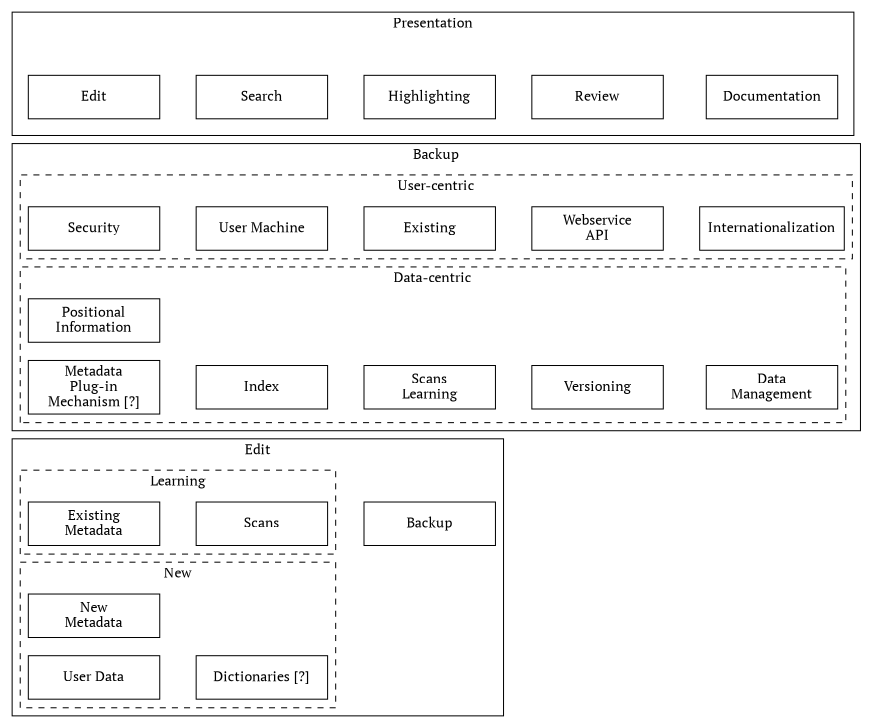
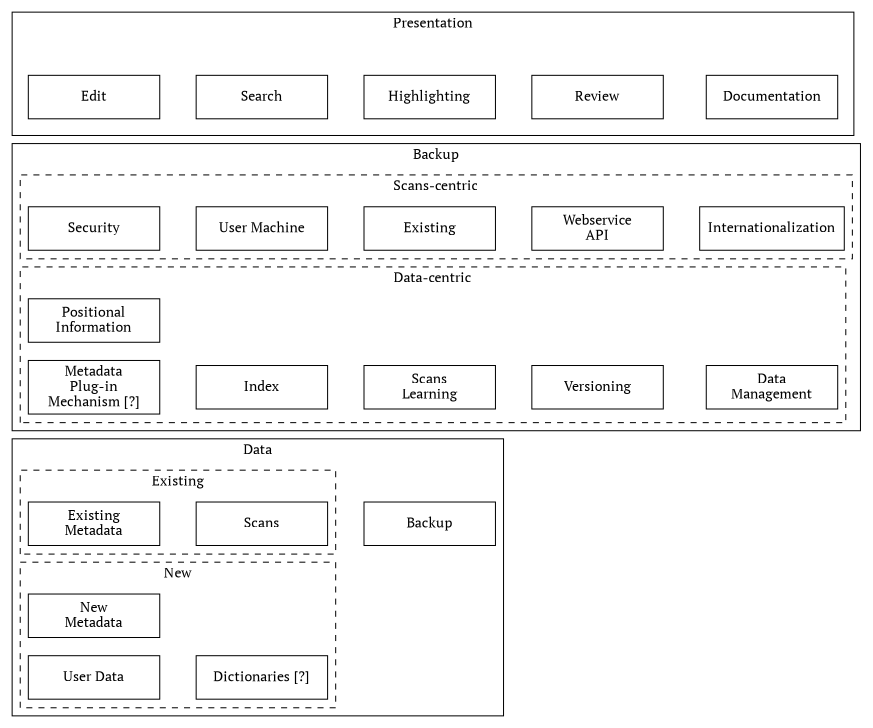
cluster "User-centric": label "User-centric" -> "Scans-centric"
cluster "Edit": label "Edit" -> "Data"
cluster "Learning": label "Learning" -> "Existing"
